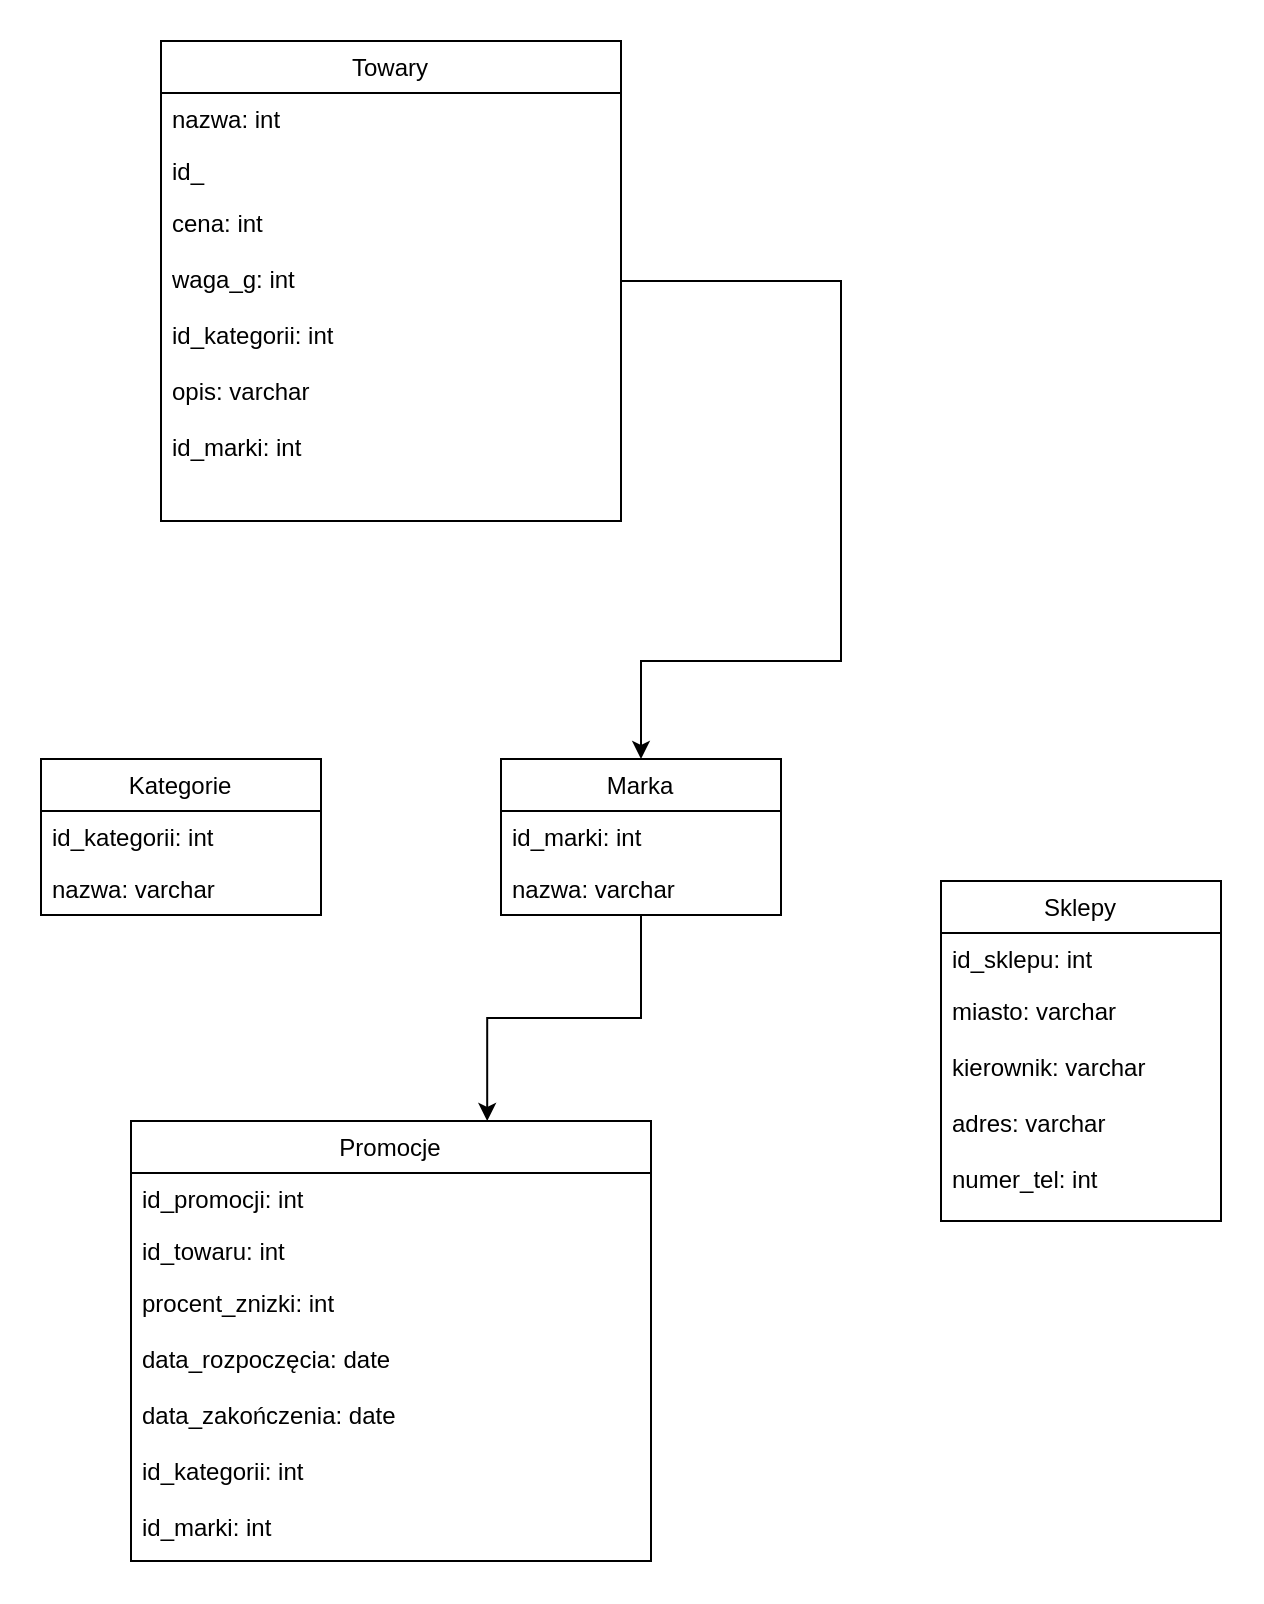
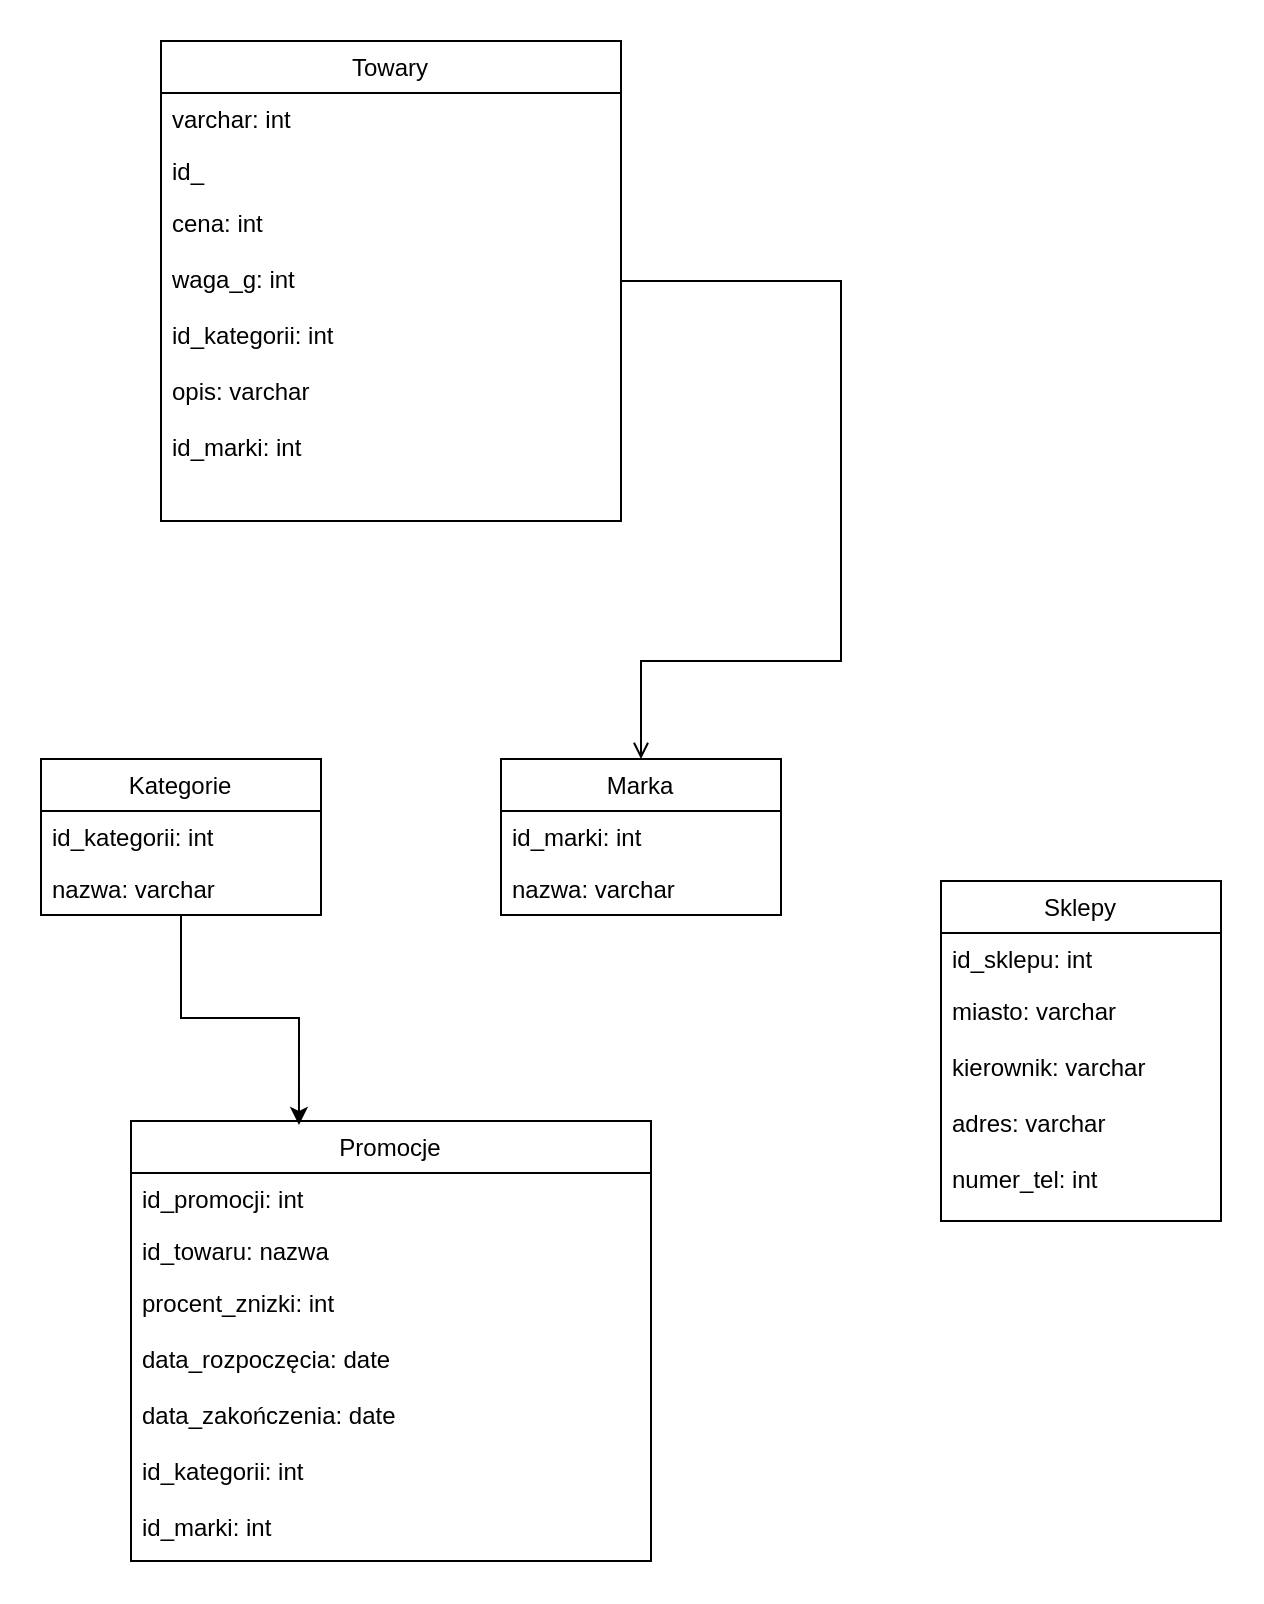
node "nazwa: int": label "nazwa: int" -> "varchar: int"
edge "Towary" -> "Marka": arrowhead classic -> open
edge "Kategorie" -> "Promocje": added
edge "Marka" -> "Promocje": removed
node "id_towaru: int": label "id_towaru: int" -> "id_towaru: nazwa"
